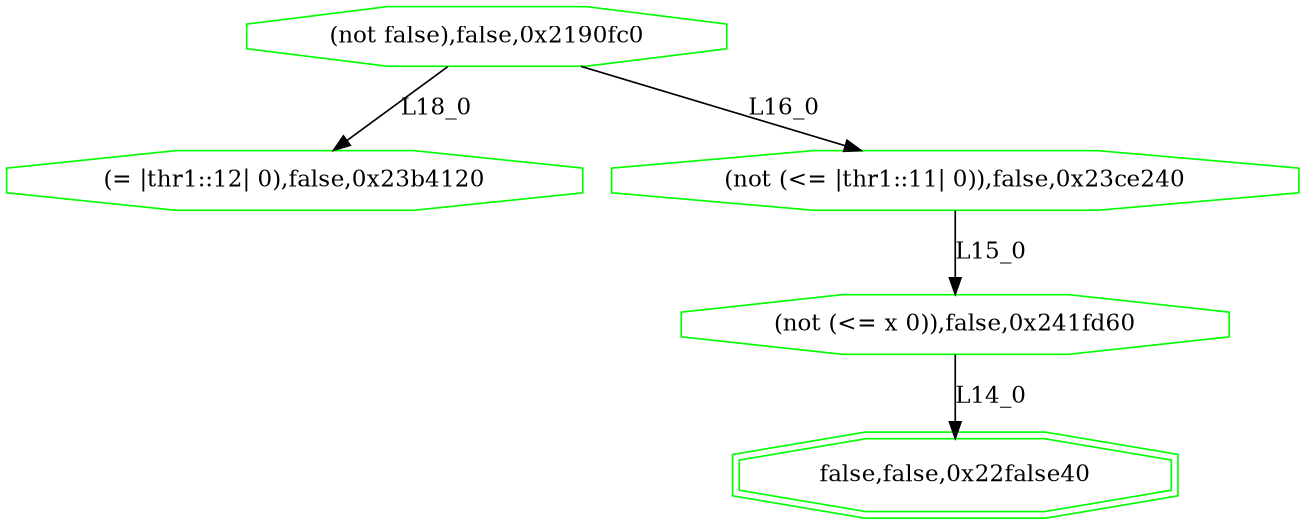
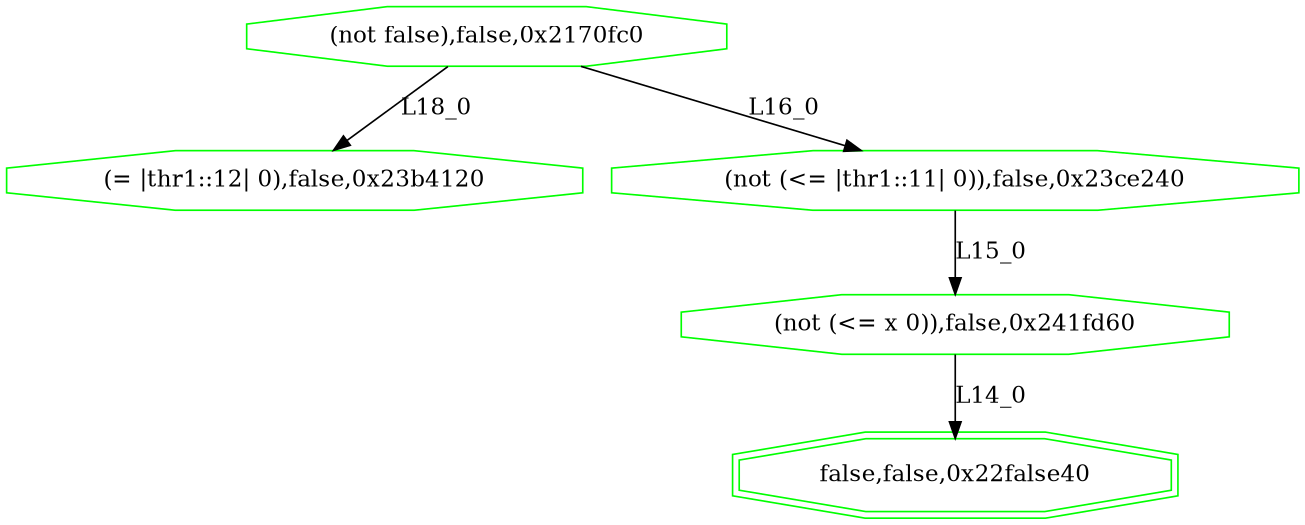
node "(not false),false,0x2190fc0": label "(not false),false,0x2190fc0" -> "(not false),false,0x2170fc0"
